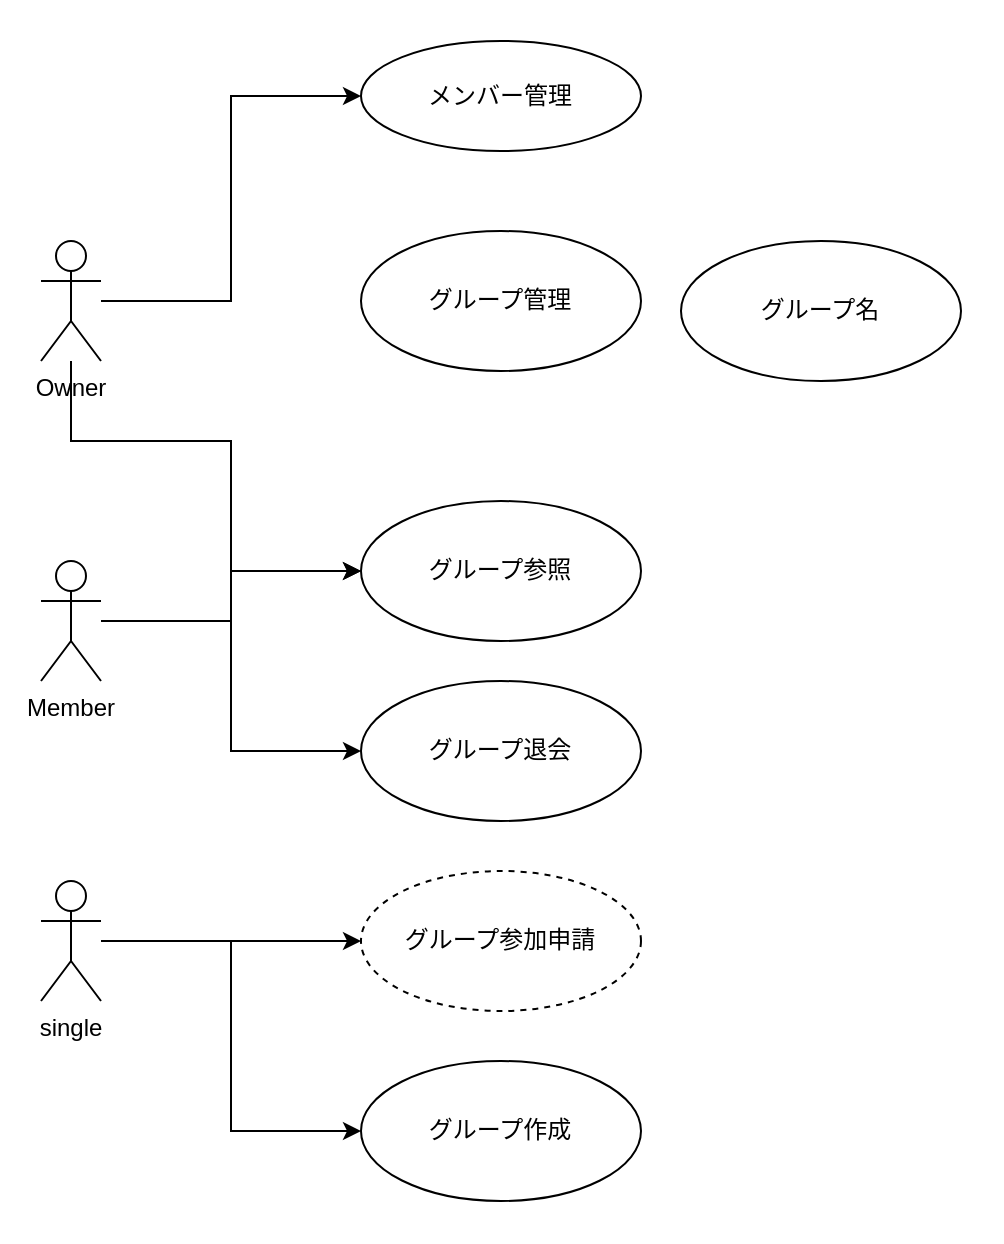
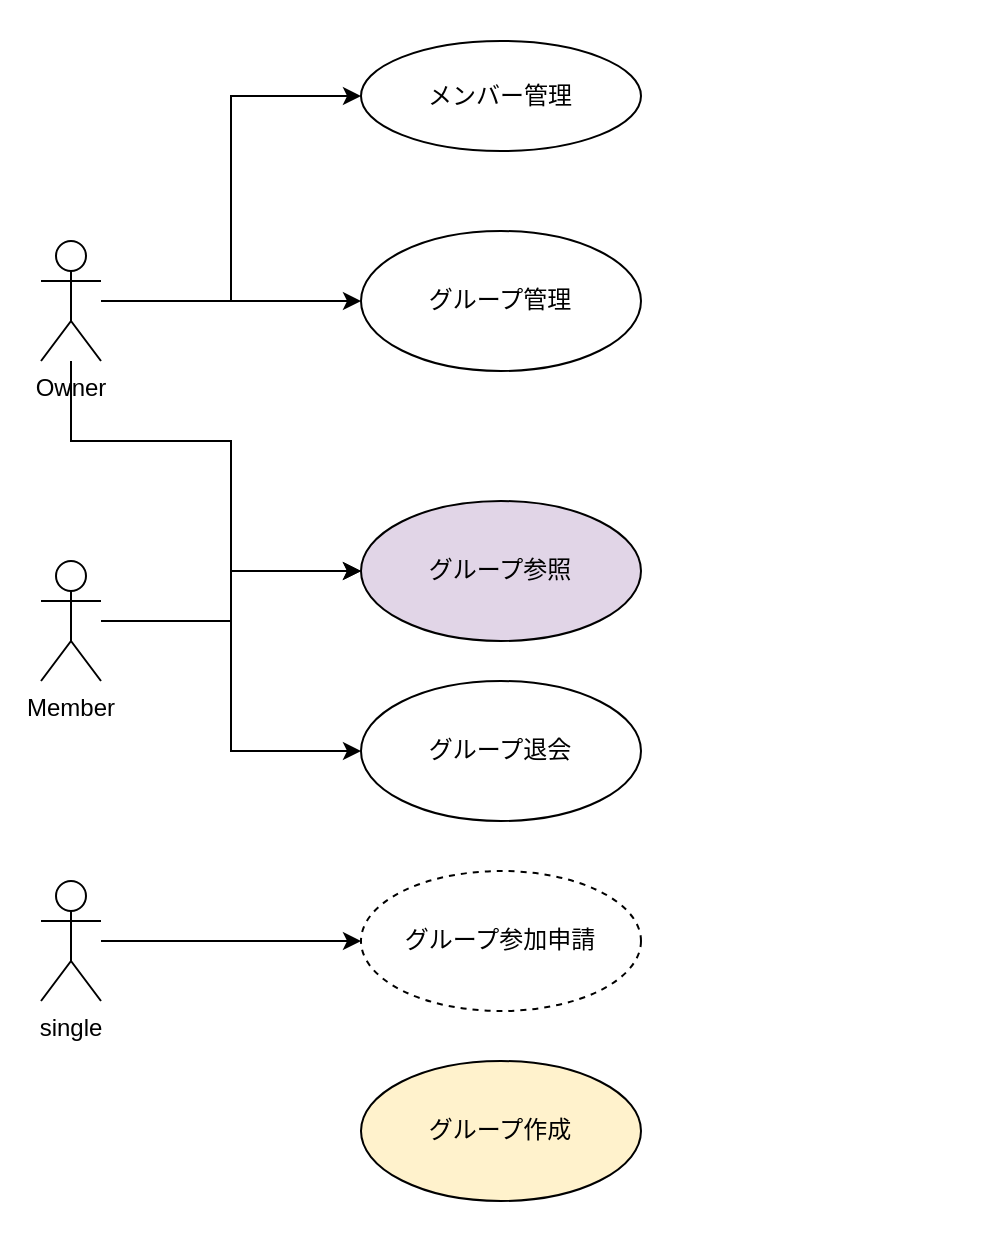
edge "Owner" -> "グループ管理": added
node "グループ名": removed
node "グループ参照": fillcolor #ffffff -> #e1d5e7
edge "single" -> "グループ作成": removed
node "グループ作成": fillcolor #ffffff -> #fff2cc
